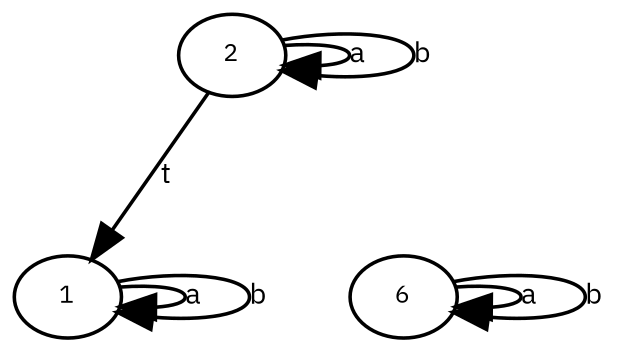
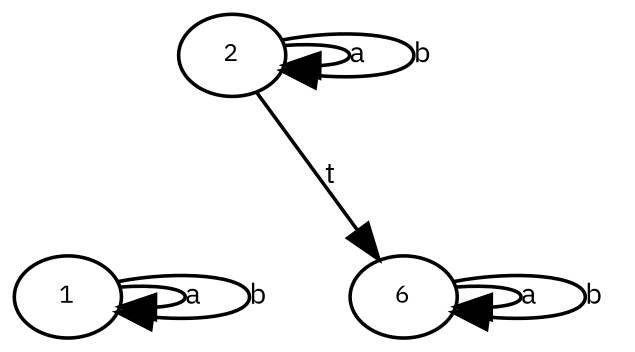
edge "2" -> "1": now "2" -> "6"
